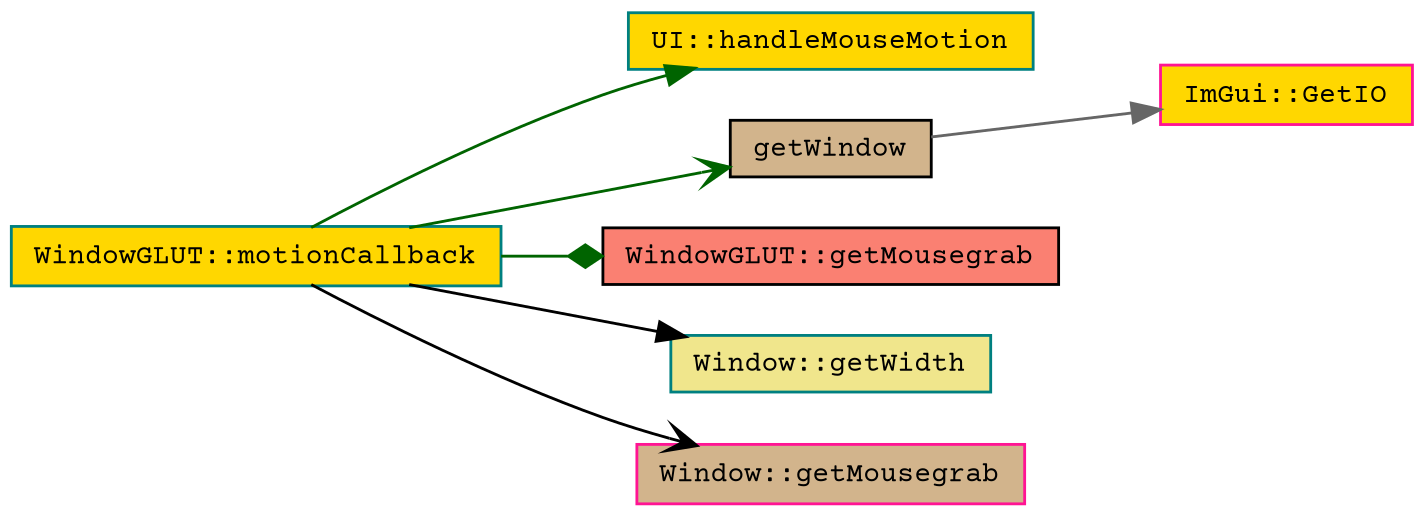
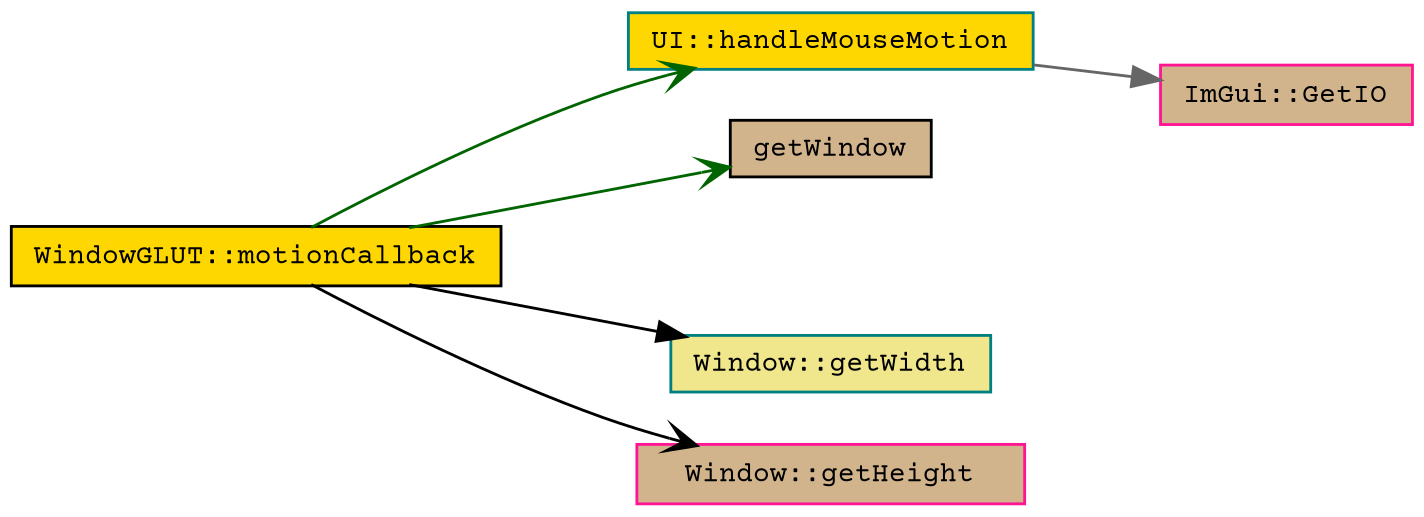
node "ImGui::GetIO": fillcolor gold -> tan
edge "getWindow" -> "ImGui::GetIO": now "UI::handleMouseMotion" -> "ImGui::GetIO"
edge "WindowGLUT::motionCallback" -> "UI::handleMouseMotion": arrowhead normal -> vee
node "WindowGLUT::motionCallback": color teal -> black
node "WindowGLUT::getMousegrab": removed
node "Window::getMousegrab": label "Window::getMousegrab" -> "Window::getHeight"
